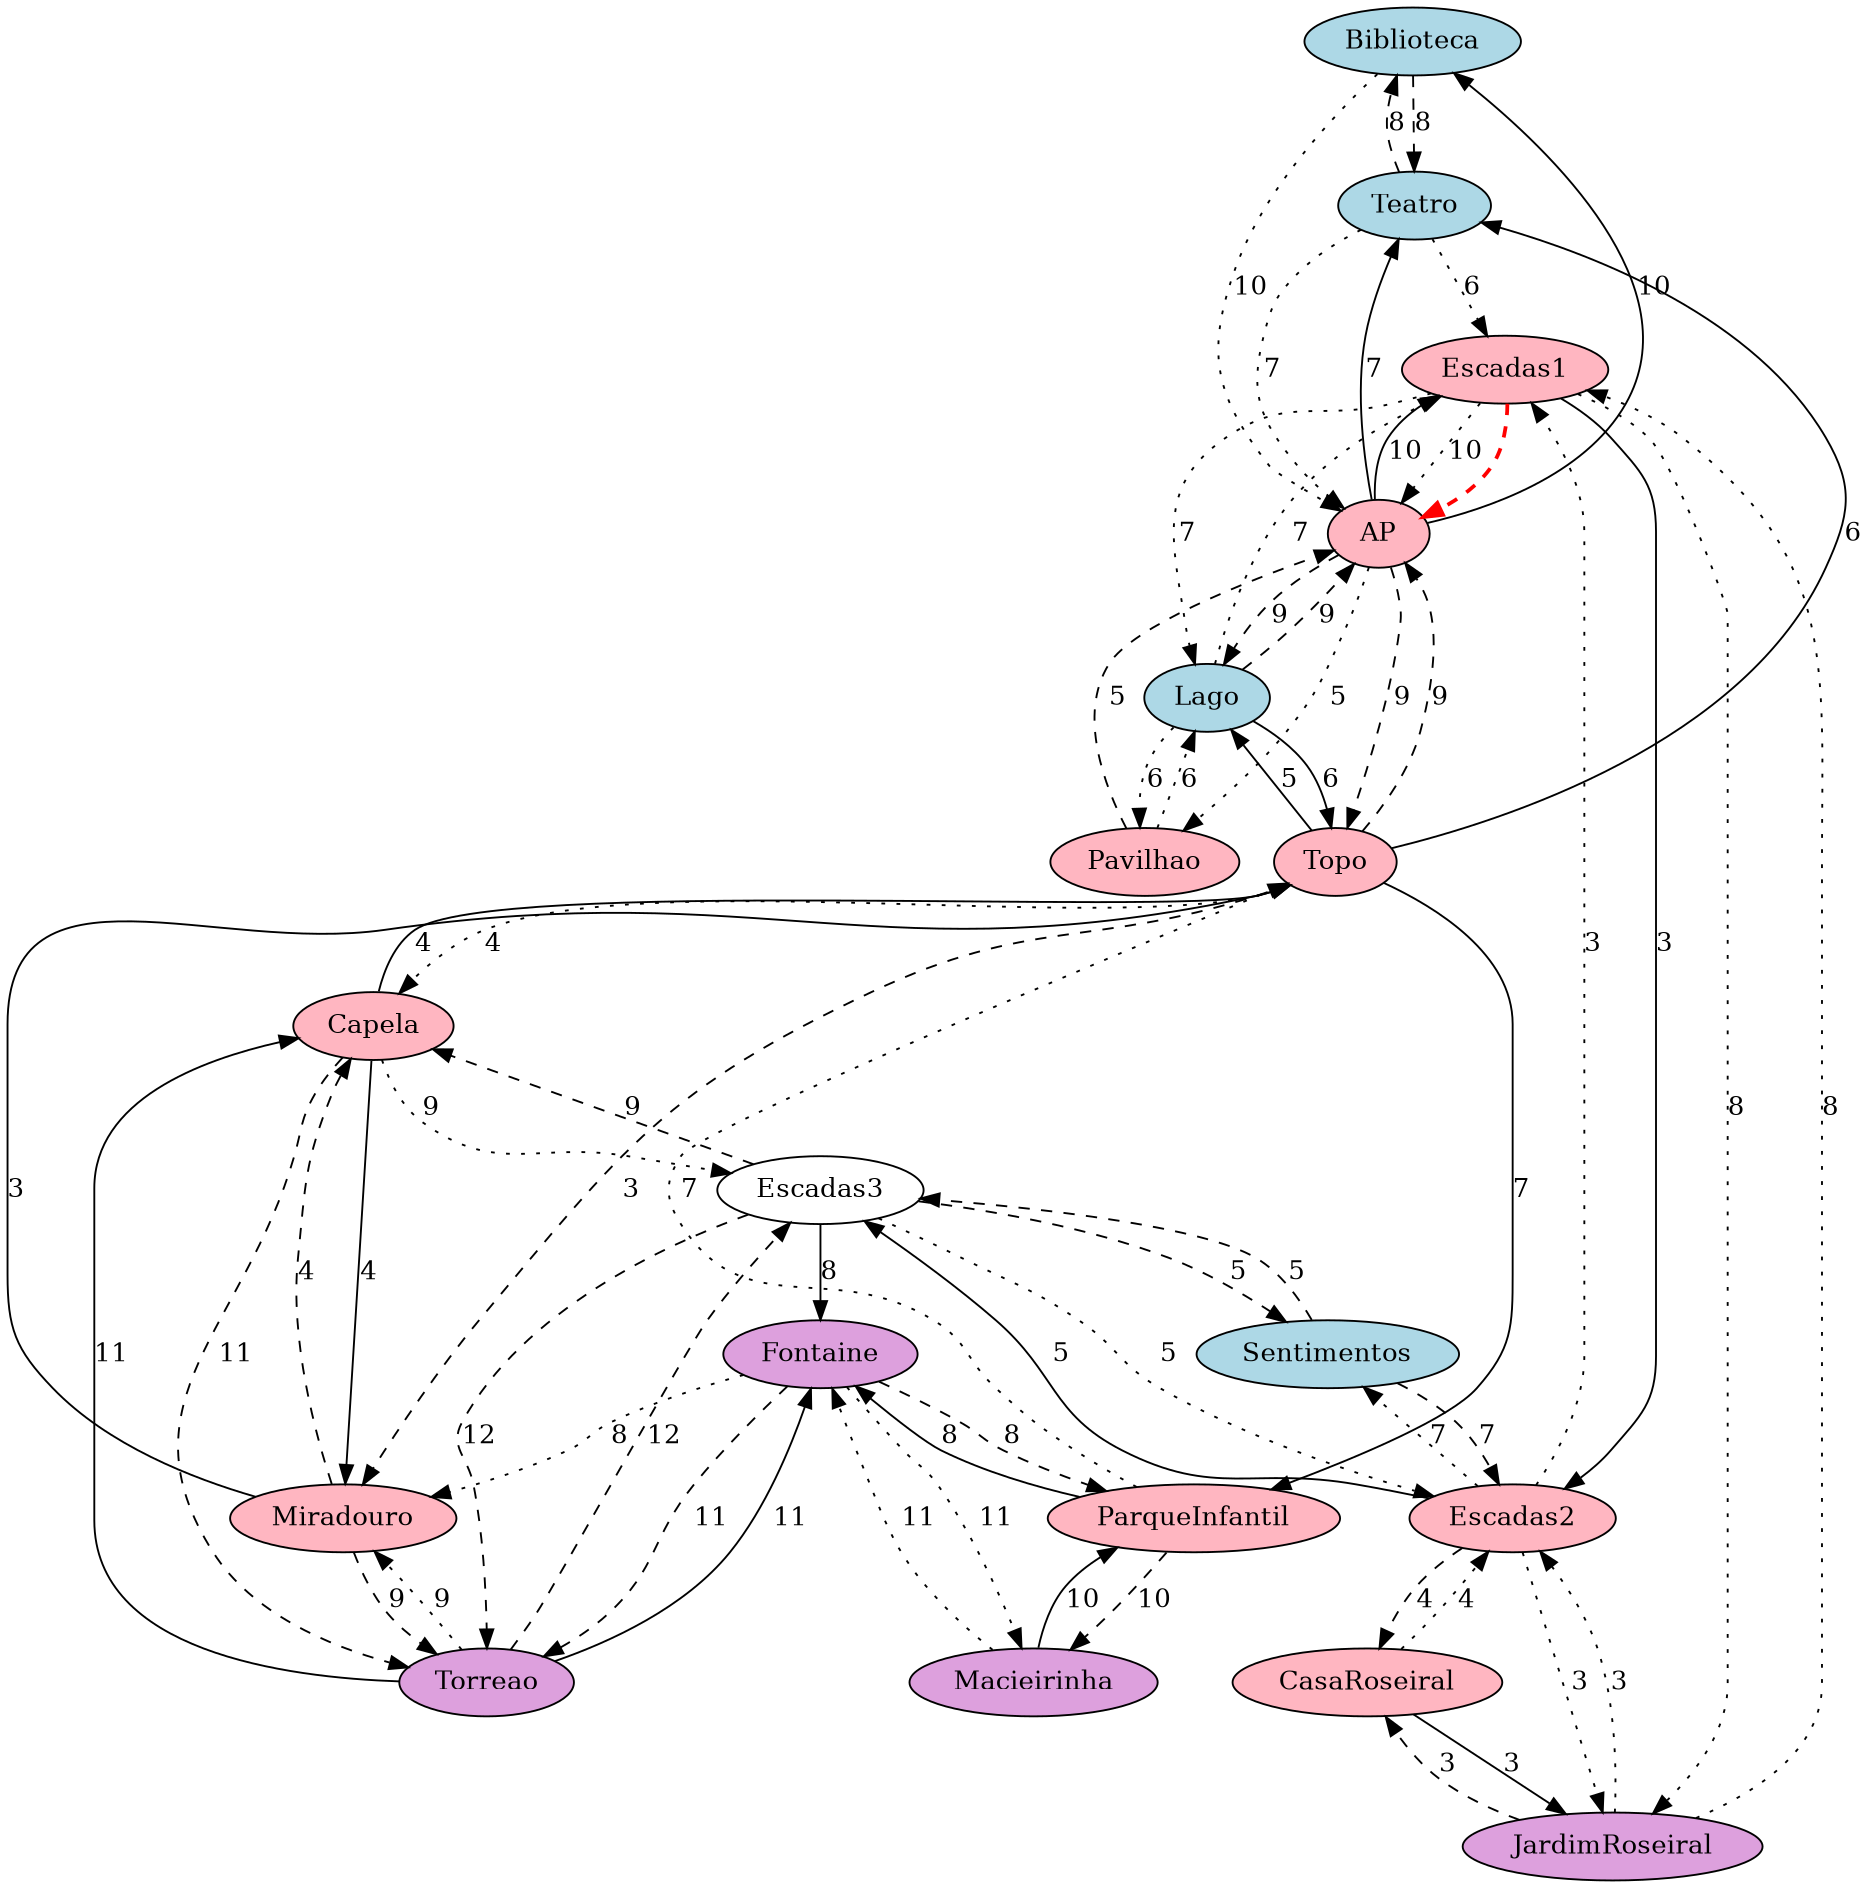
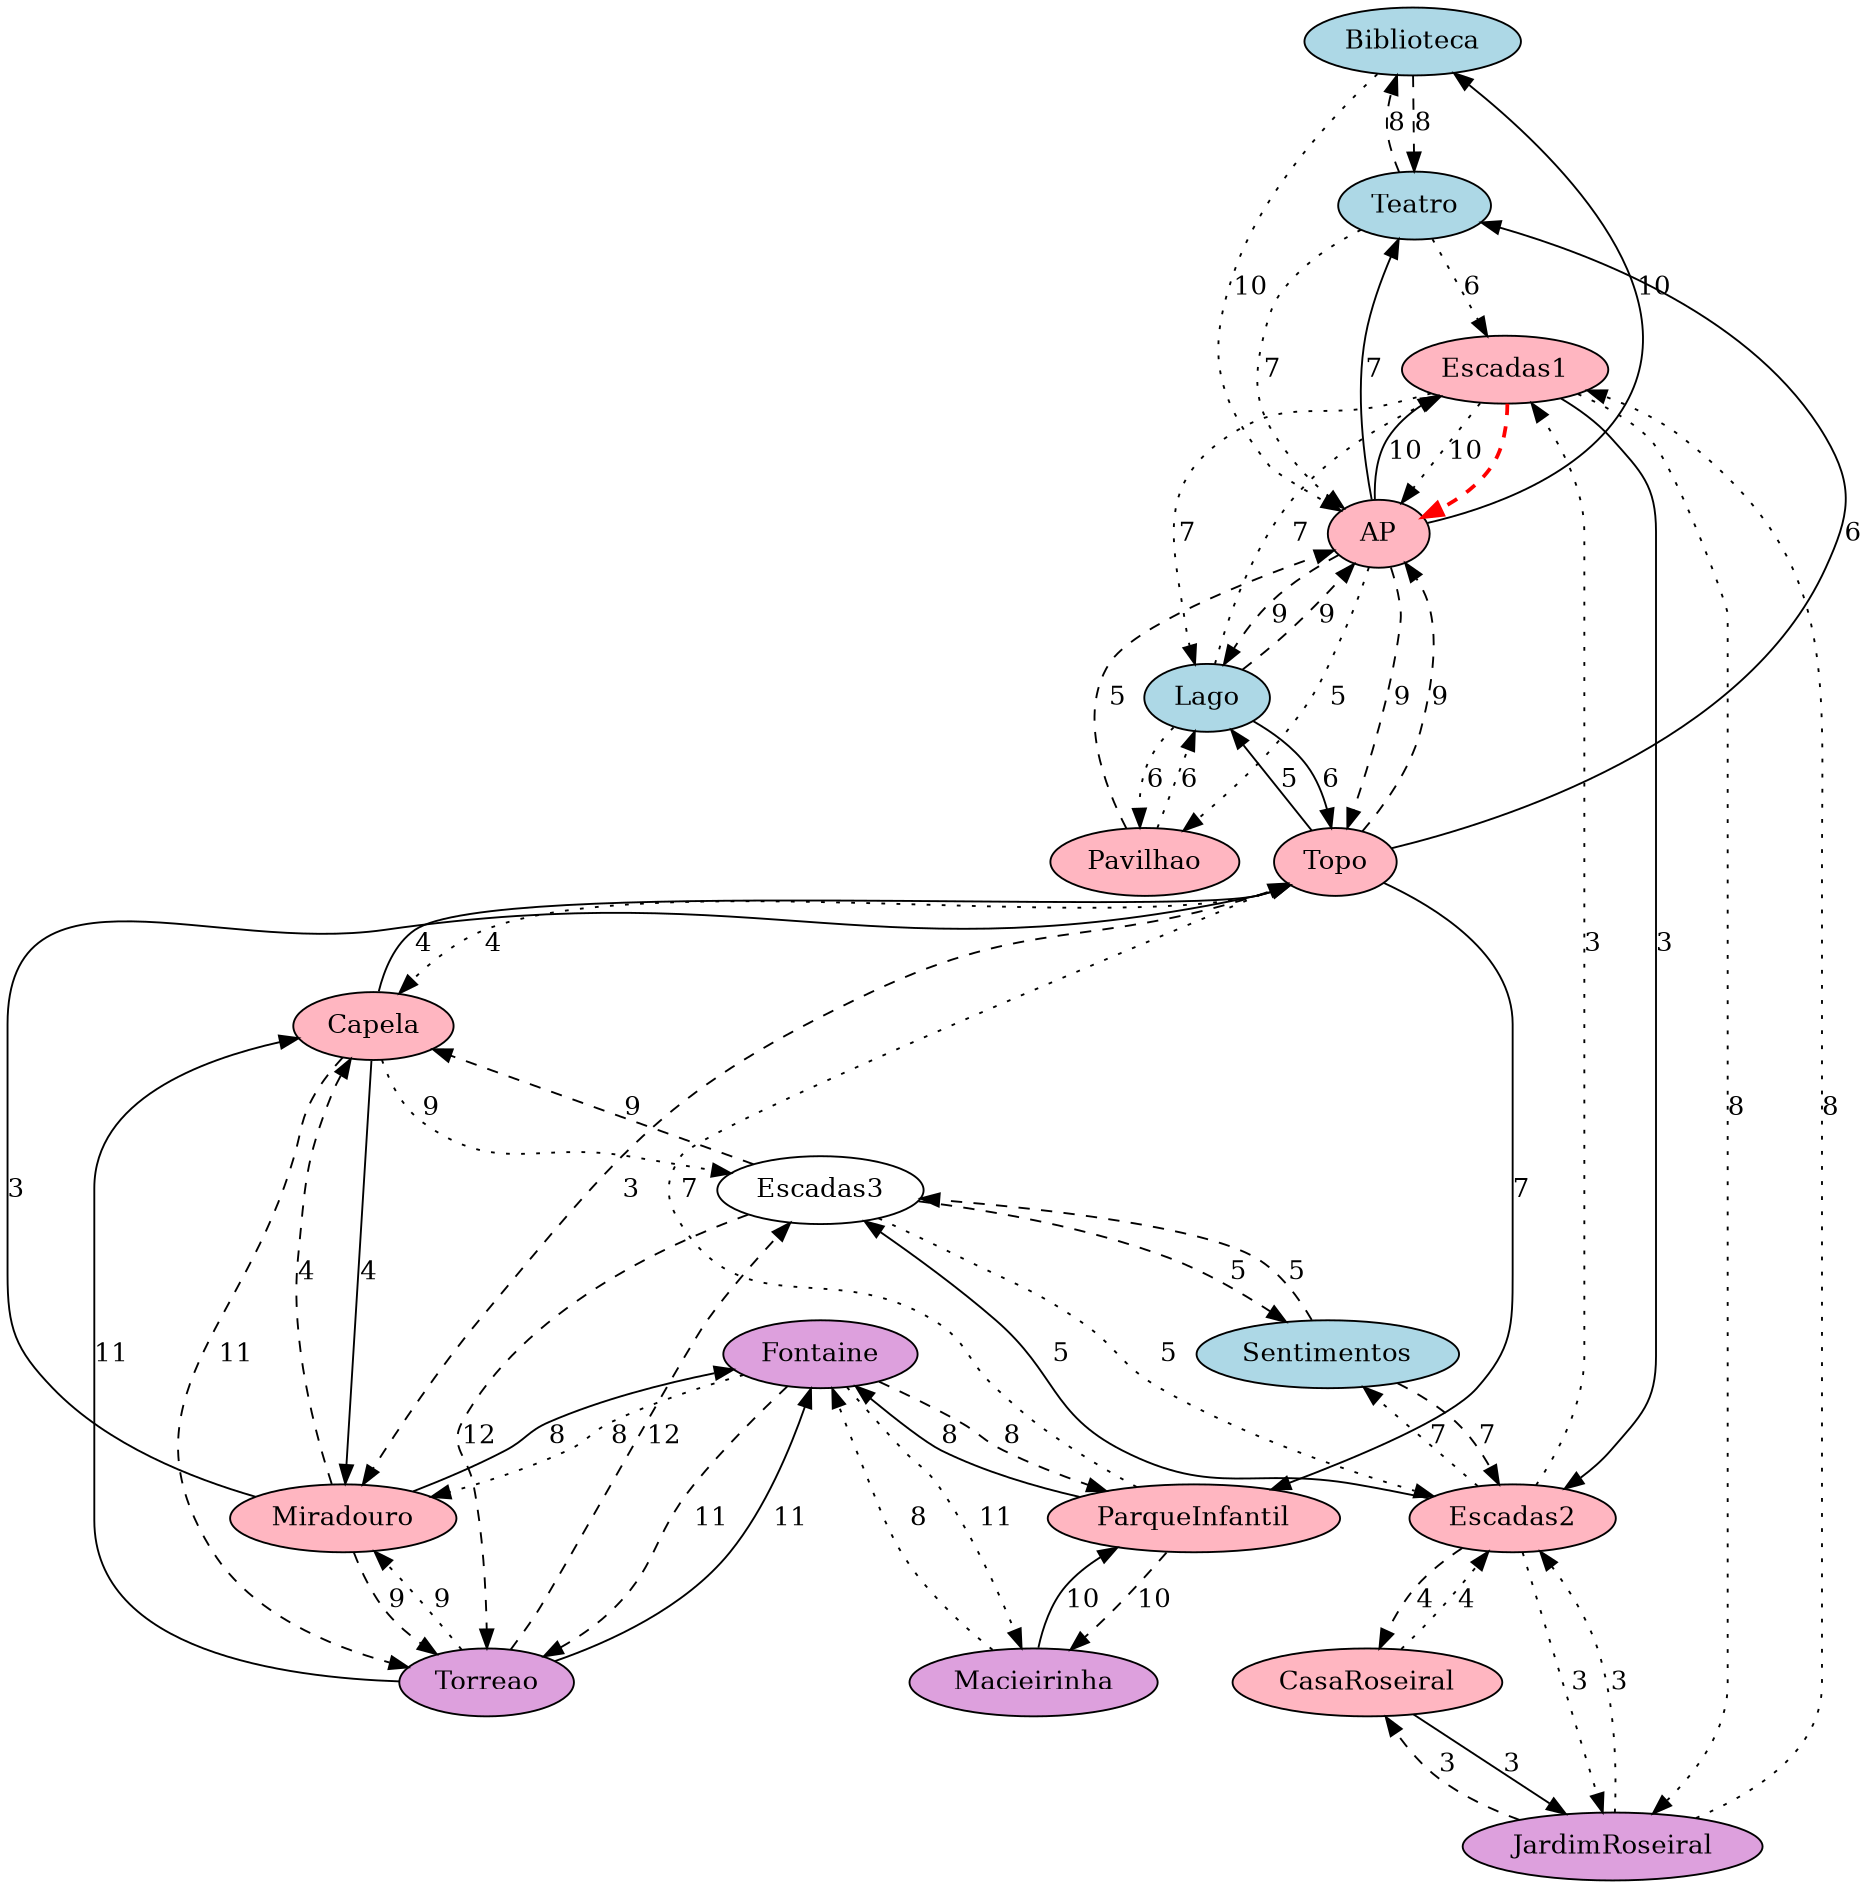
edge "Escadas3" -> "Fontaine": now "Miradouro" -> "Fontaine"
edge "Macieirinha" -> "Fontaine": label "11" -> "8"
